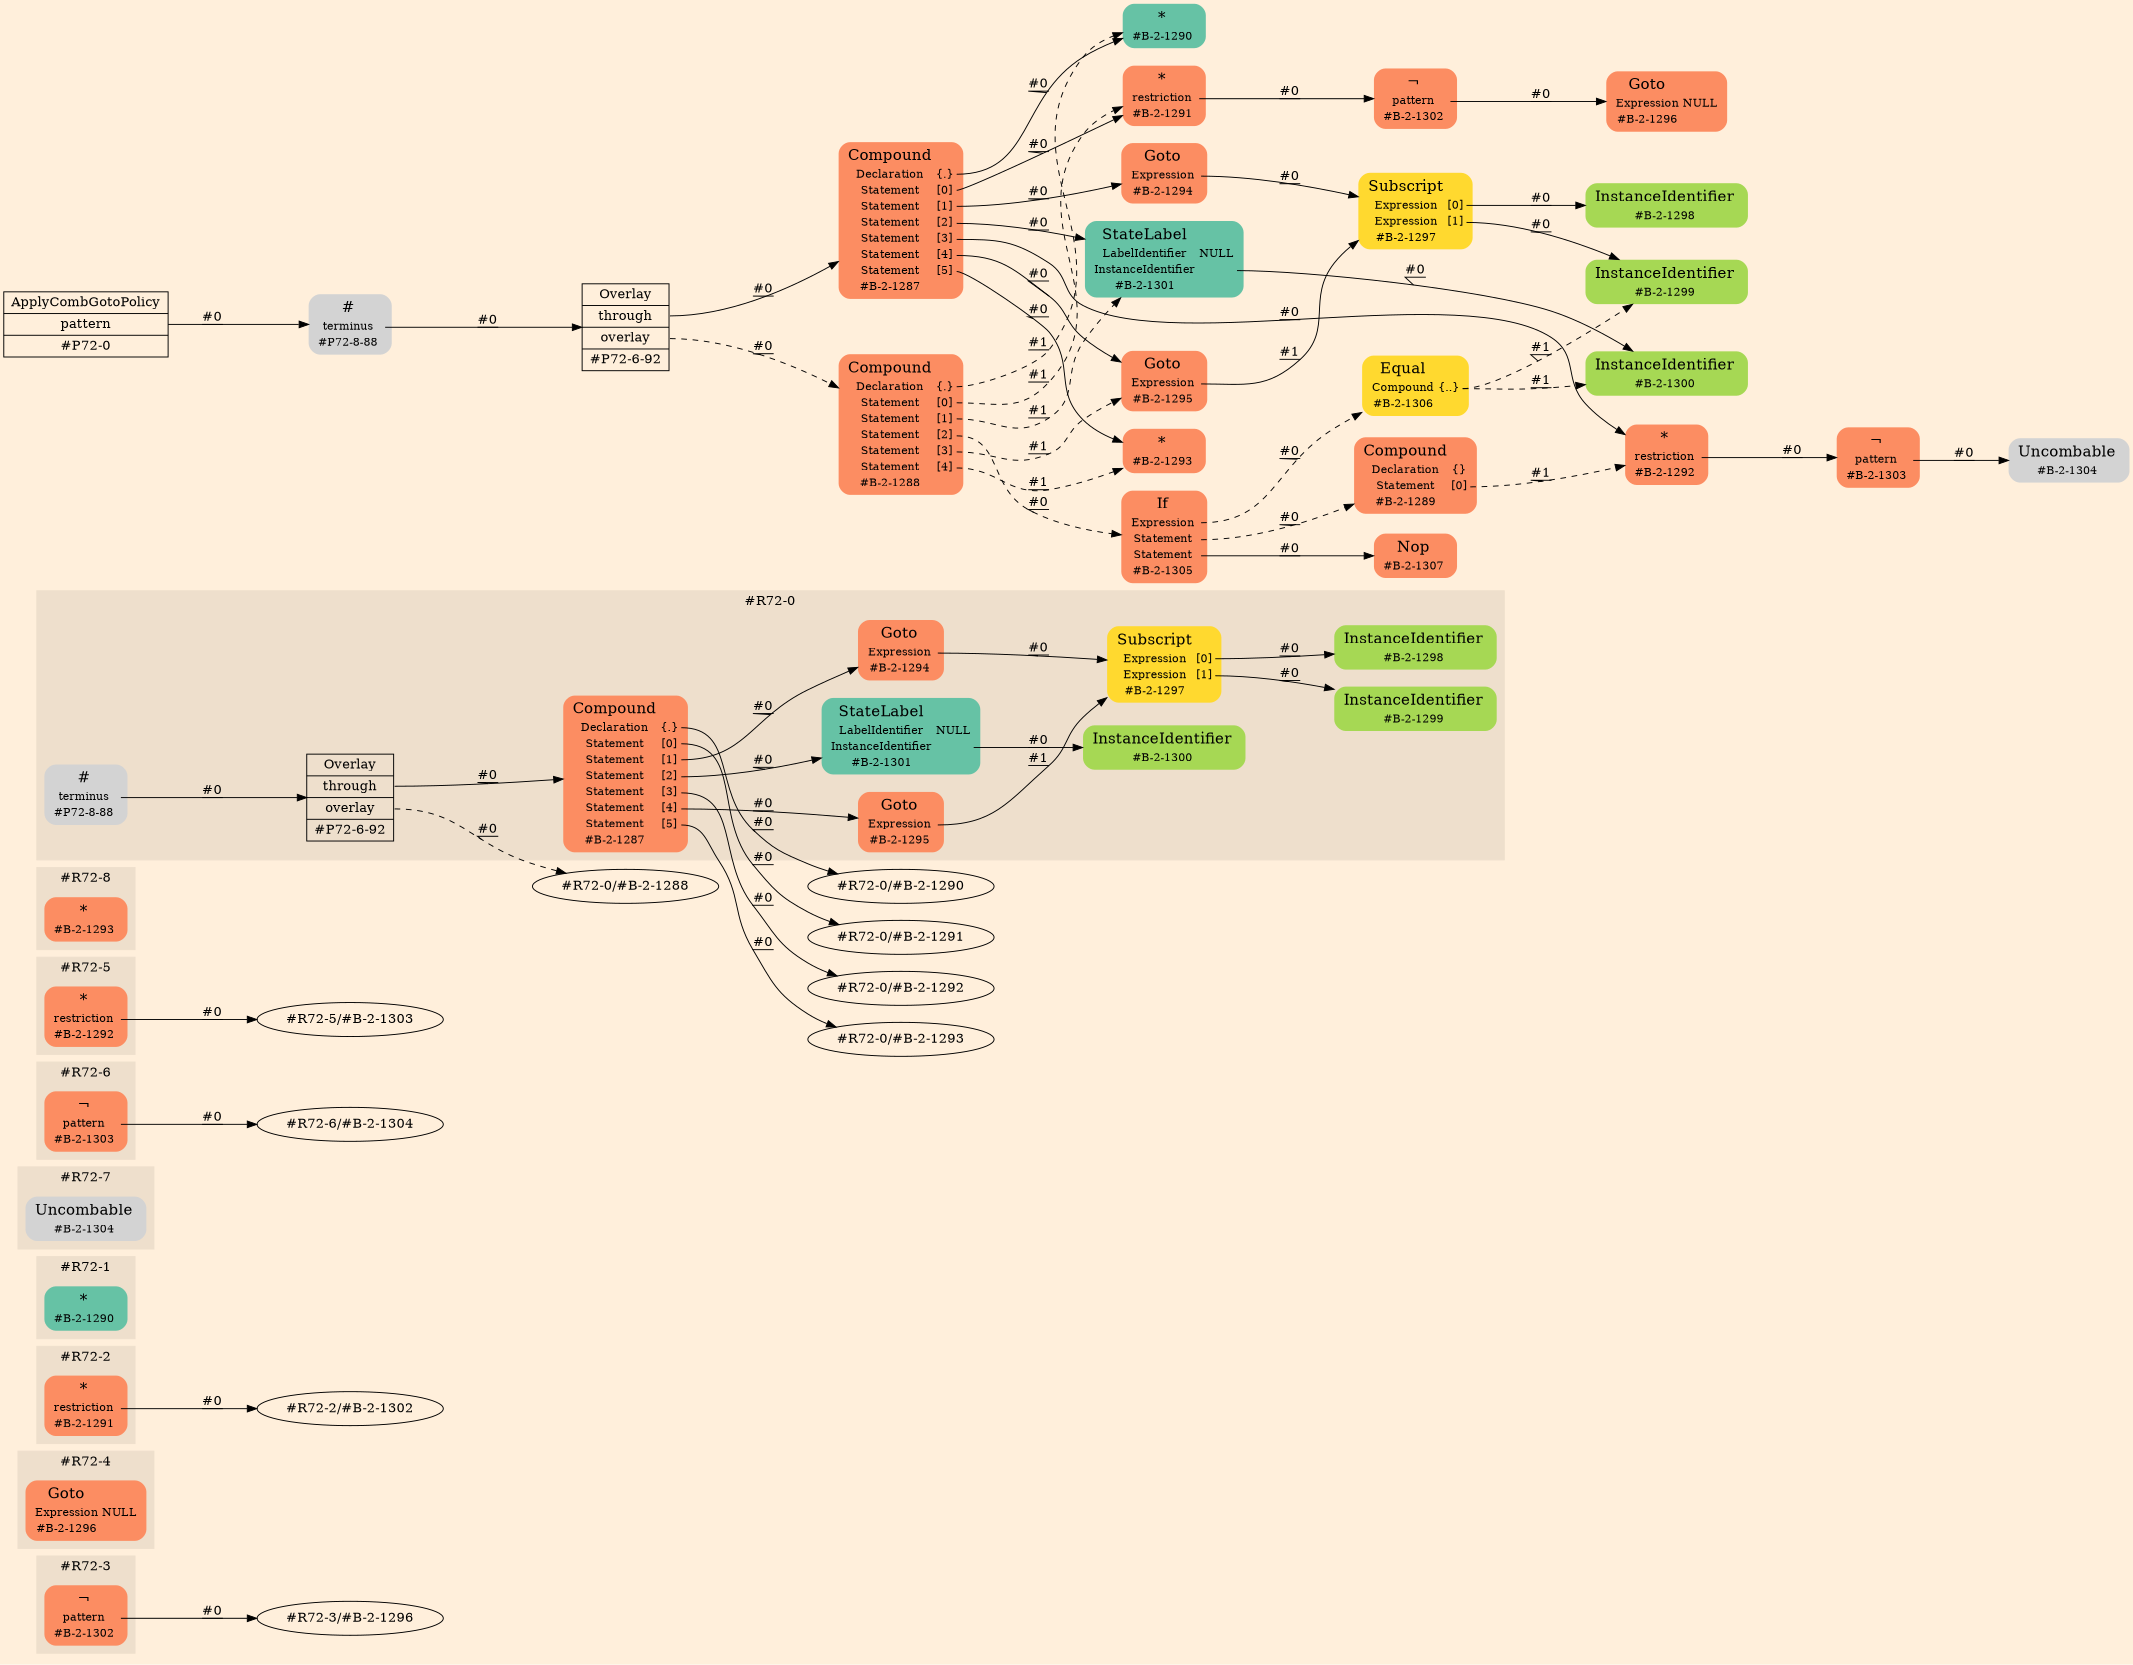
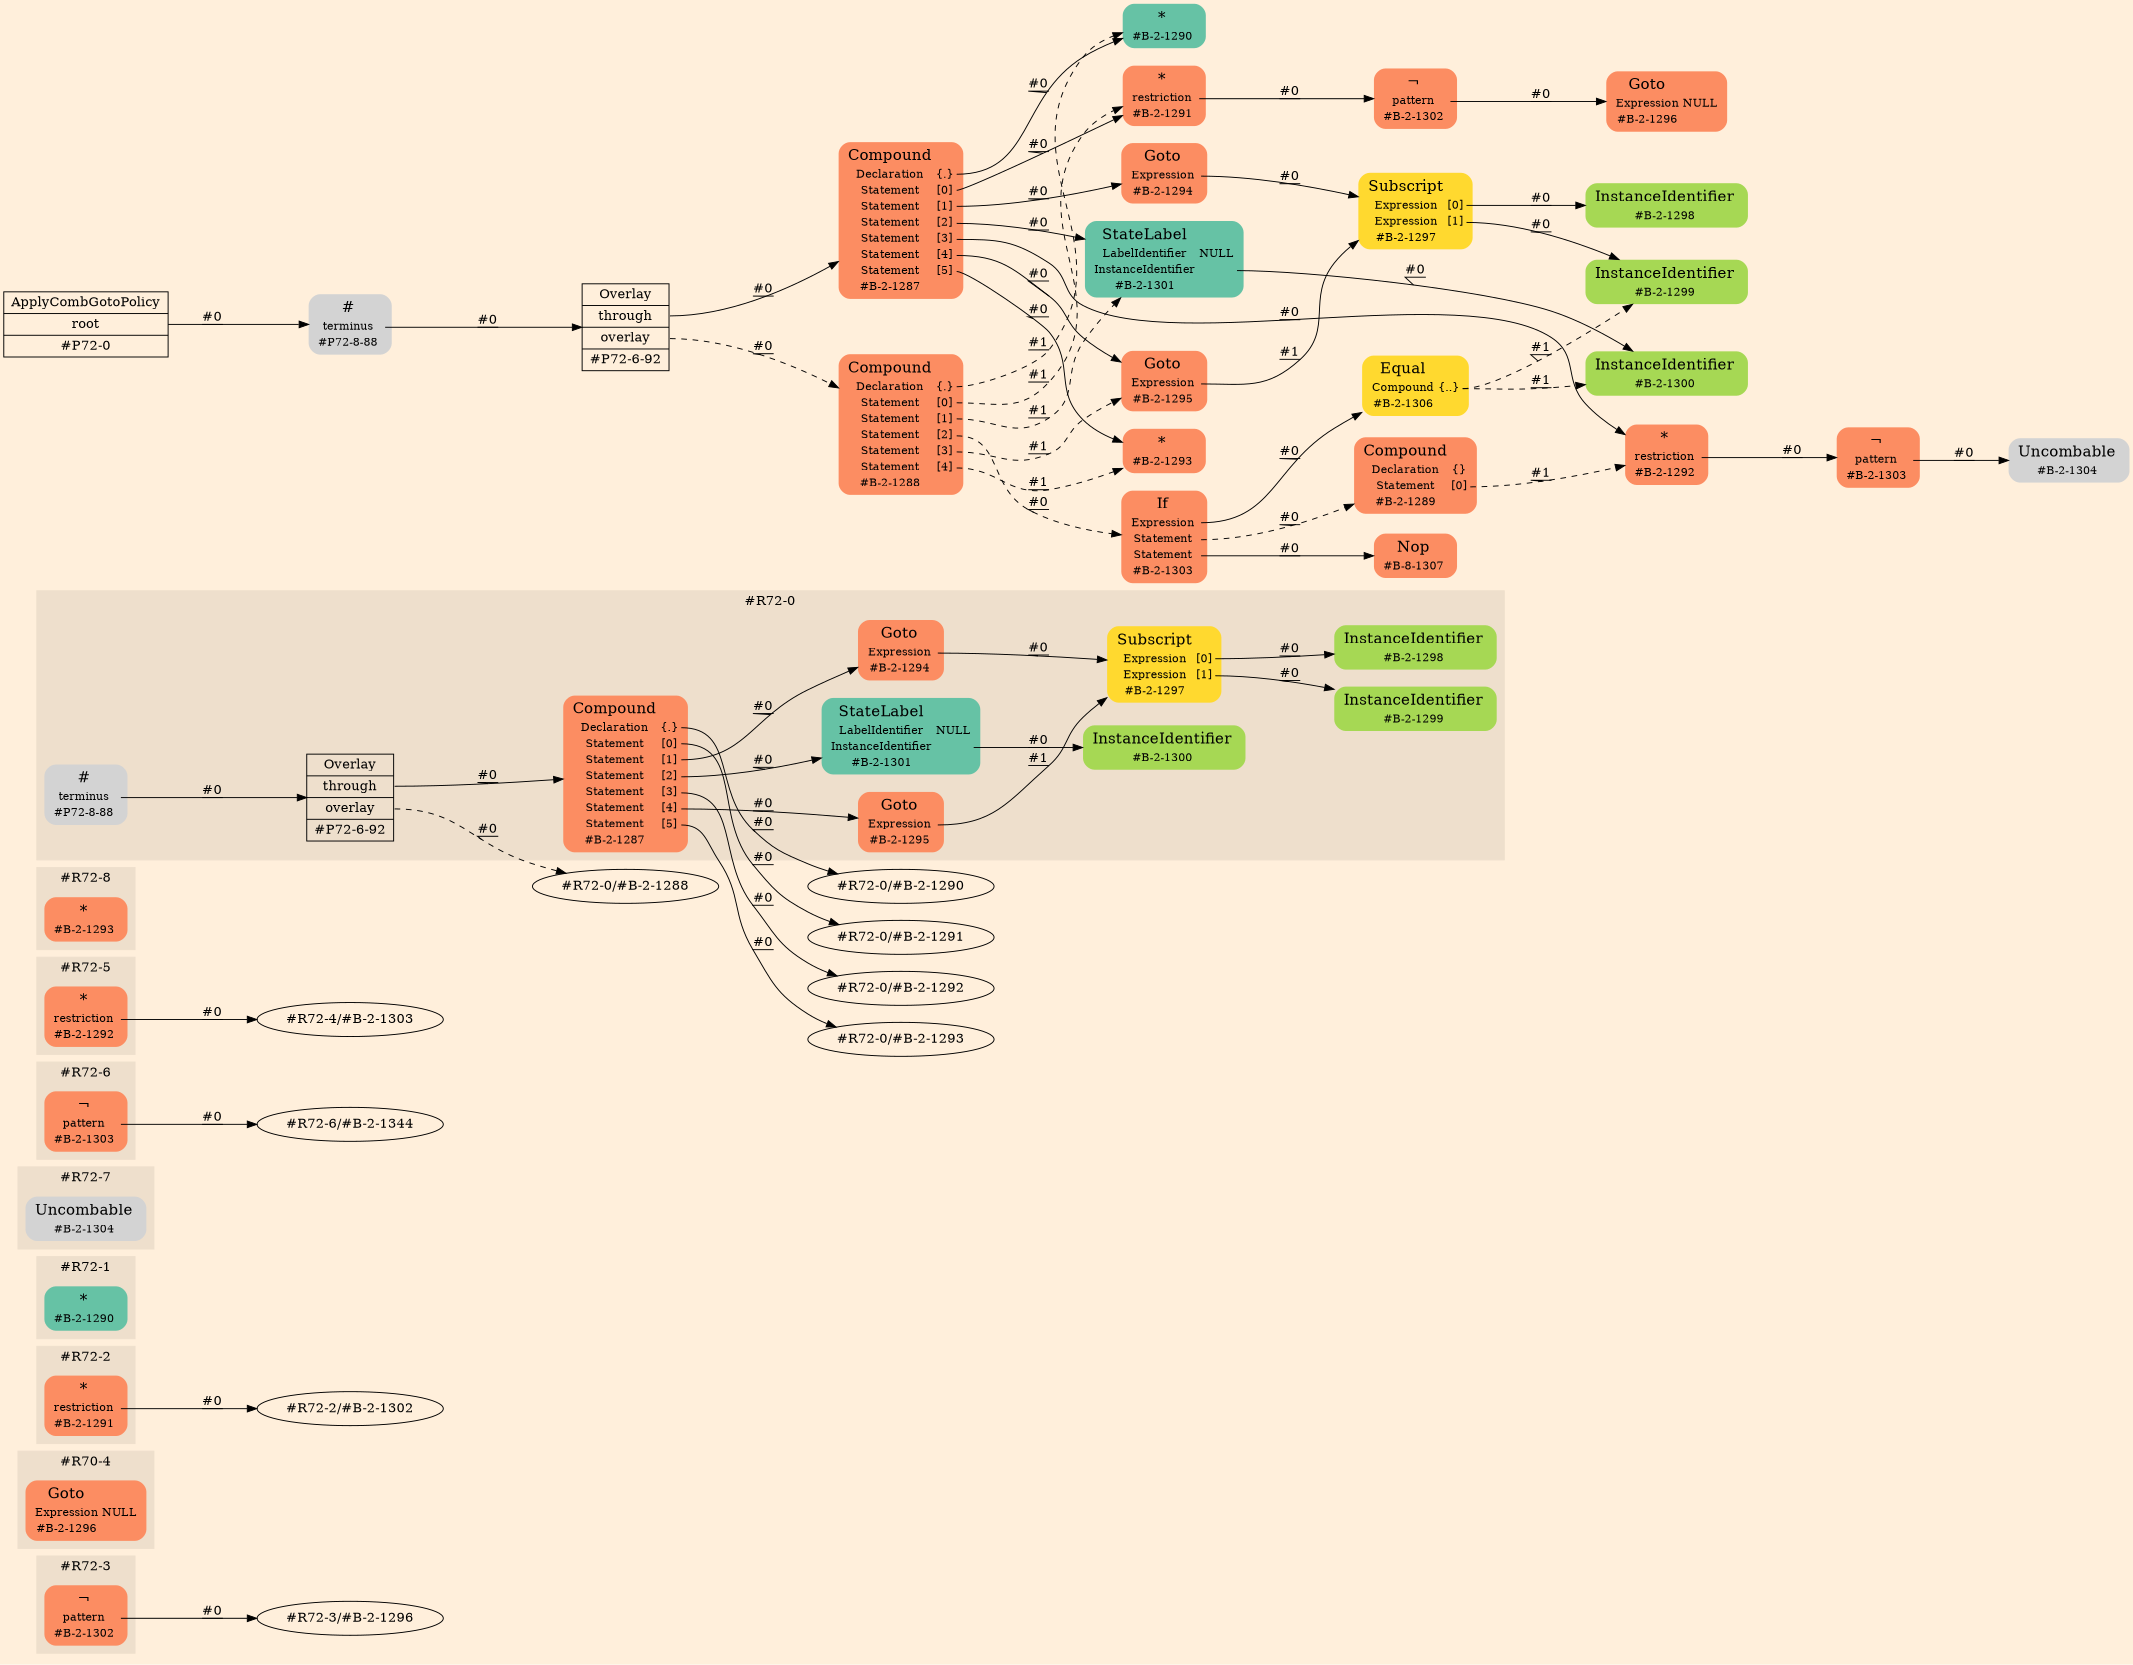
node "ApplyCombGotoPolicy": text "pattern" -> "root"
edge "If" -> "Equal": style dashed -> solid
node "Nop": text "#B-2-1307" -> "#B-8-1307"
node "If": text "#B-2-1305" -> "#B-2-1303"
node "#R72-5/#B-2-1303": label "#R72-5/#B-2-1303" -> "#R72-4/#B-2-1303"
node "#R72-6/#B-2-1304": label "#R72-6/#B-2-1304" -> "#R72-6/#B-2-1344"
cluster "#R72-4": label "#R72-4" -> "#R70-4"
